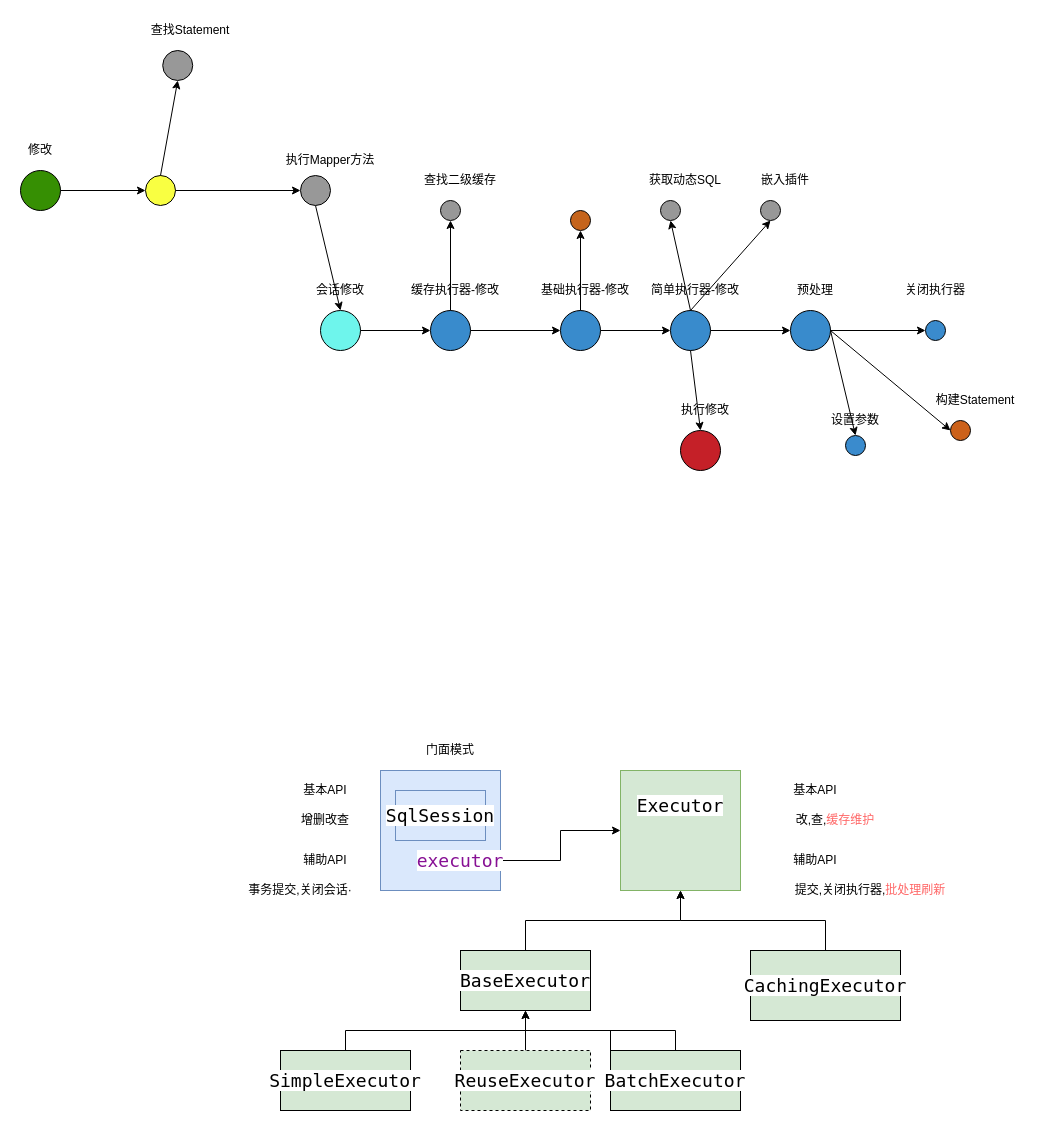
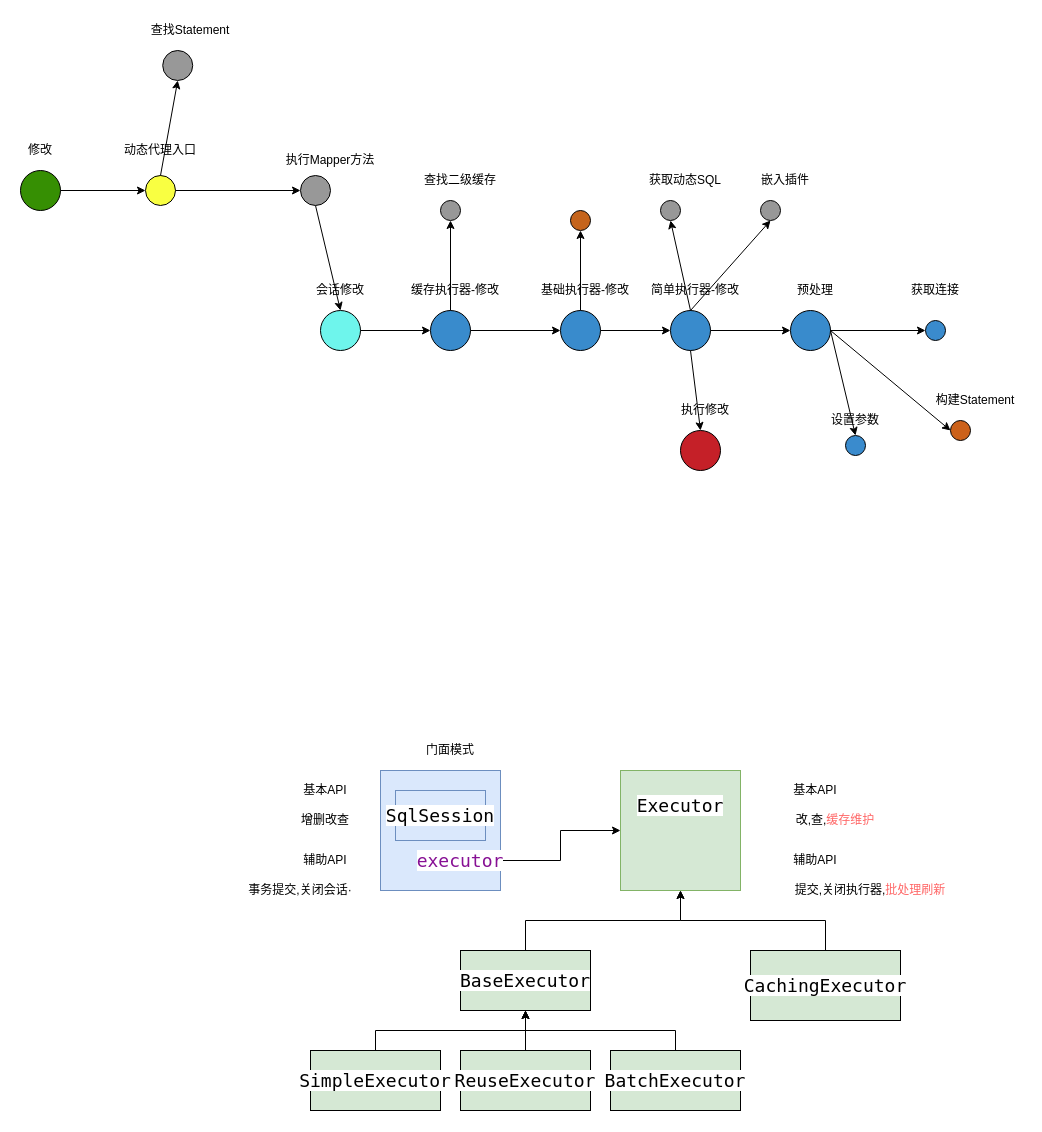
node "动态代理入口": added
node "关闭执行器": label "关闭执行器" -> "获取连接"
edge "ReuseExecutor" -> "BatchExecutor": now "ReuseExecutor" -> "BaseExecutor"
node "SimpleExecutor": moved (346, 1081) -> (376, 1081)
node "ReuseExecutor": style dashed -> solid
